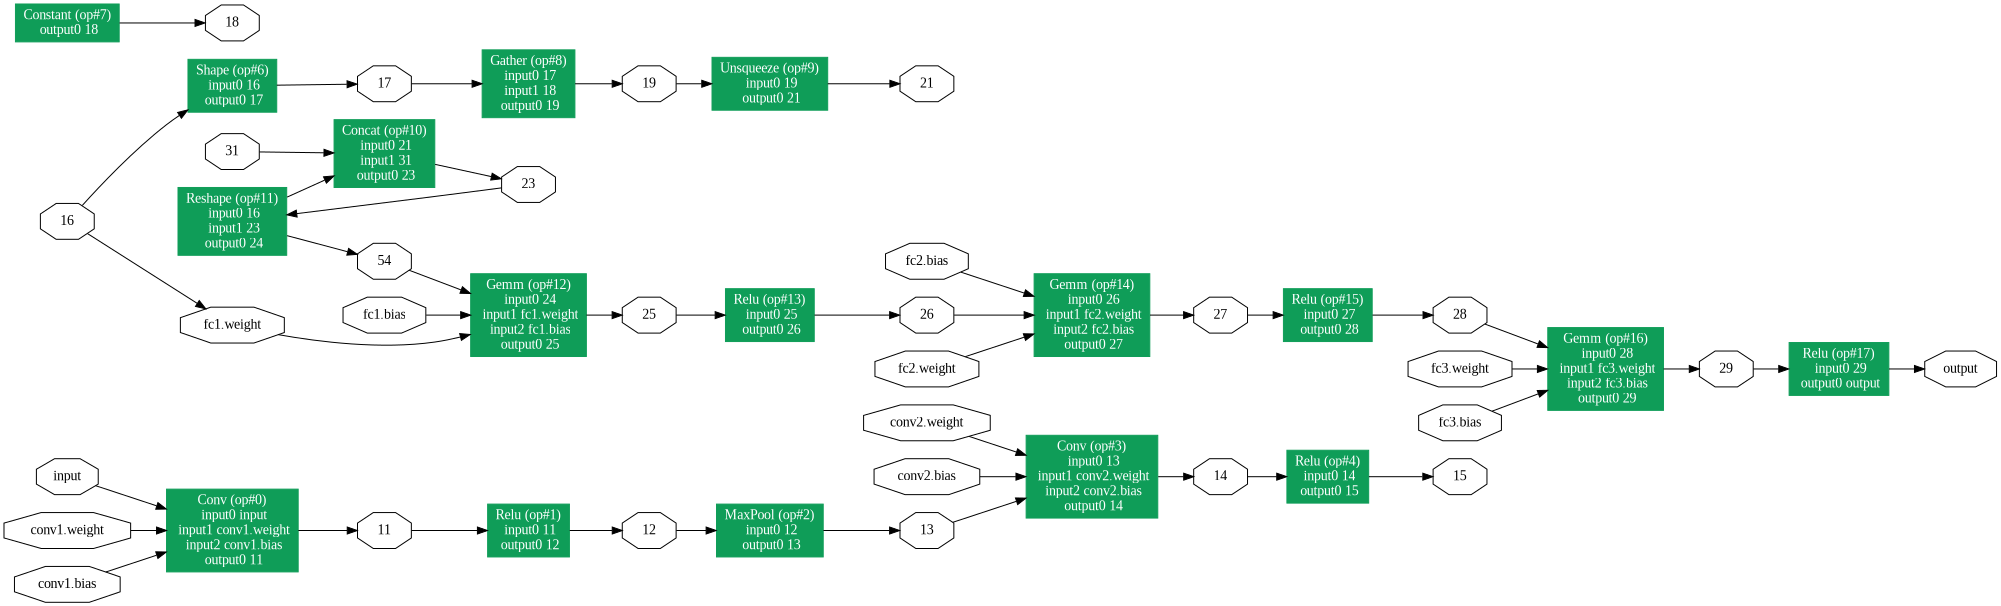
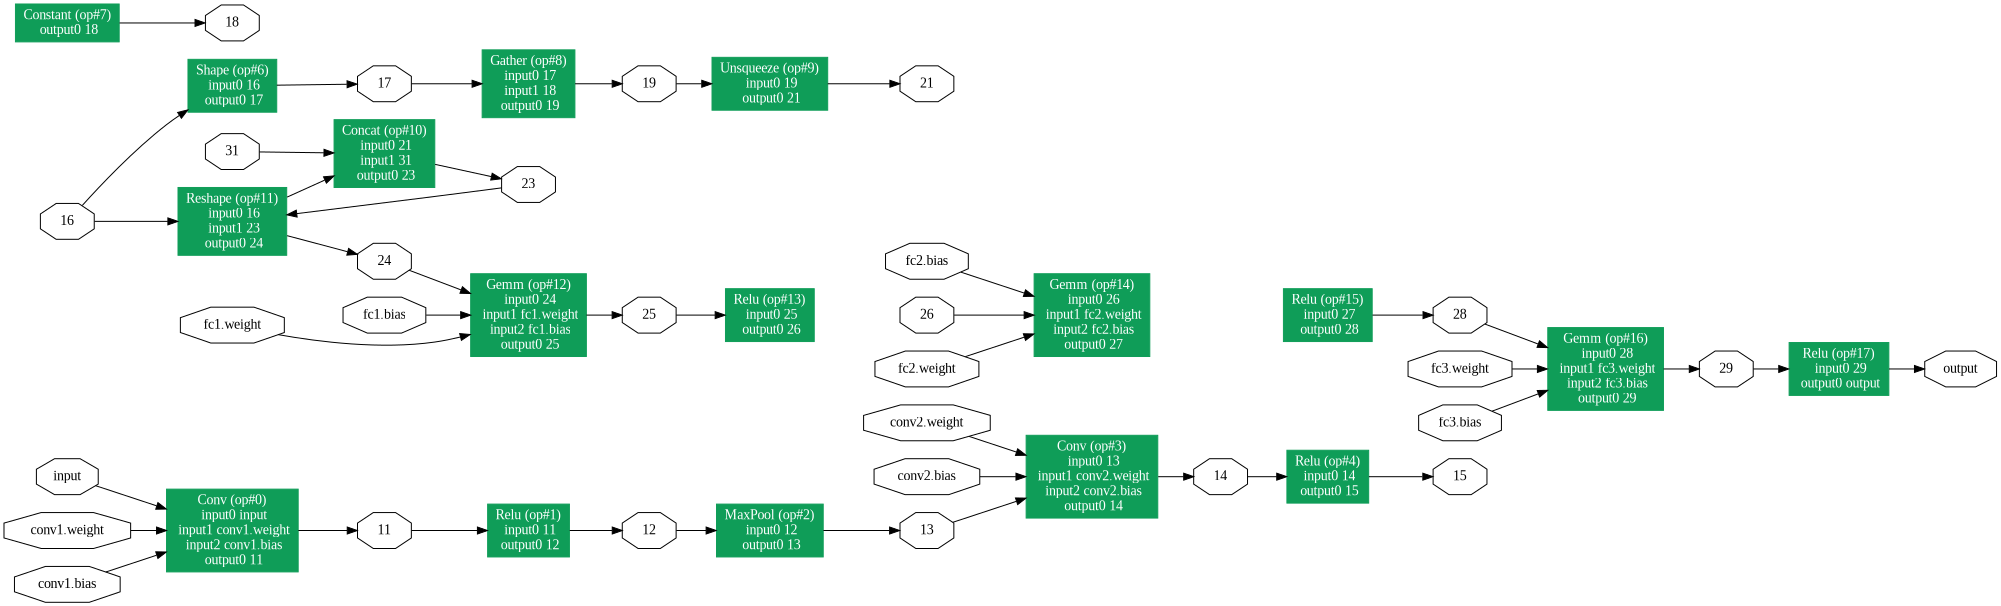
node "54": label "54" -> "24"
edge "16" -> "fc1.weight": now "16" -> "Reshape (op#11) input0 16 input1 23 output0 24"
edge "Relu (op#13) input0 25 output0 26" -> "26": removed
node "27": removed
